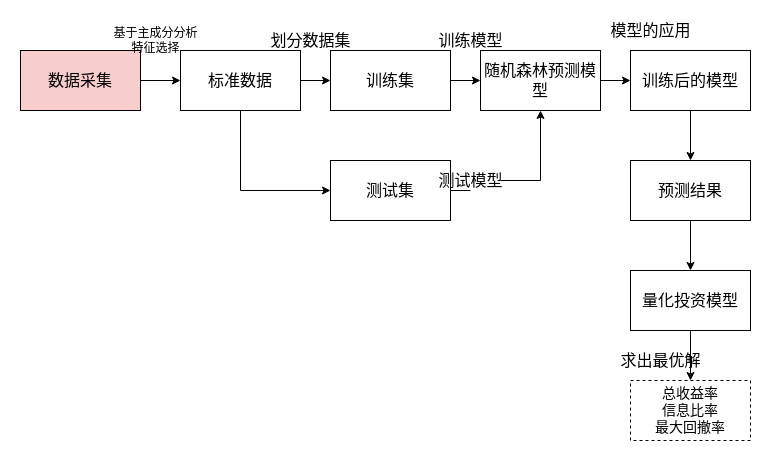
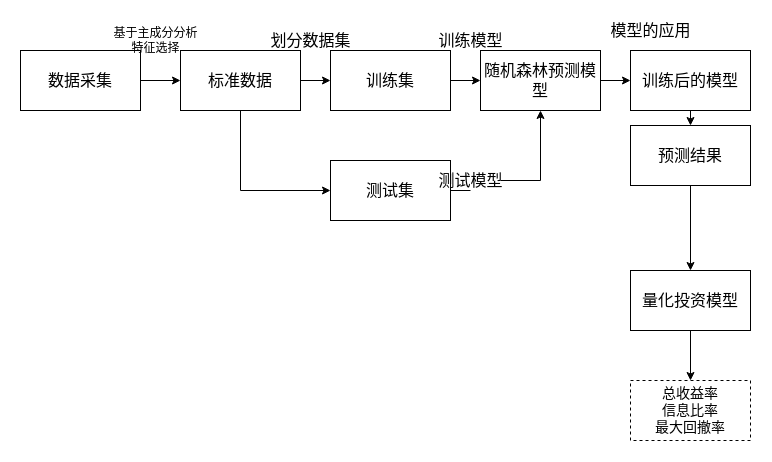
node "数据采集": fillcolor #f8cecc -> #ffffff
node "预测结果": moved (691, 191) -> (691, 156)
node "求出最优解": removed
